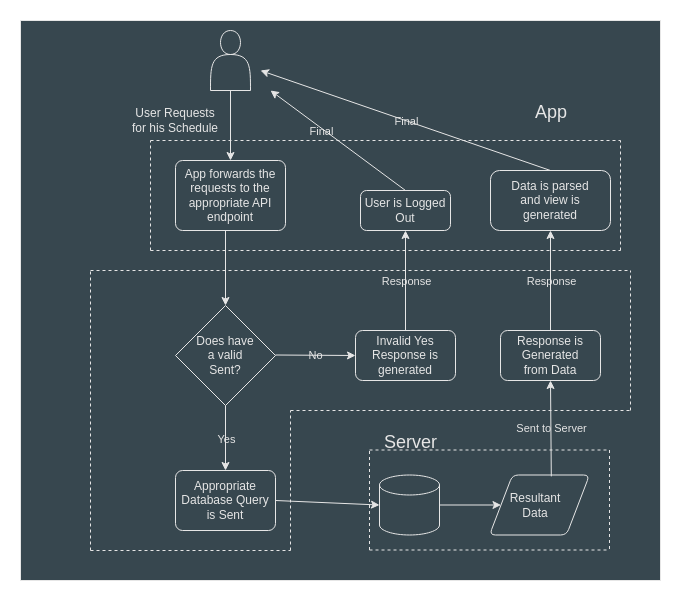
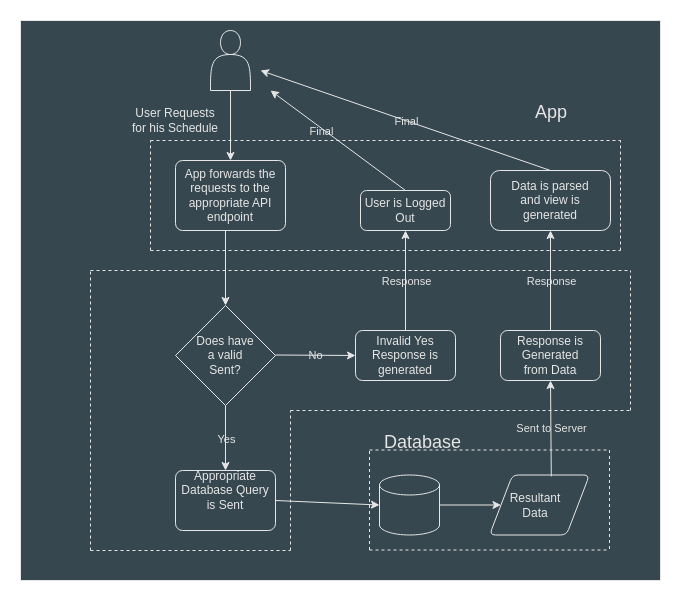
node "Server": label "Server" -> "Database"
node "Appropriate Database Query is Sent": moved (226, 501) -> (226, 491)
